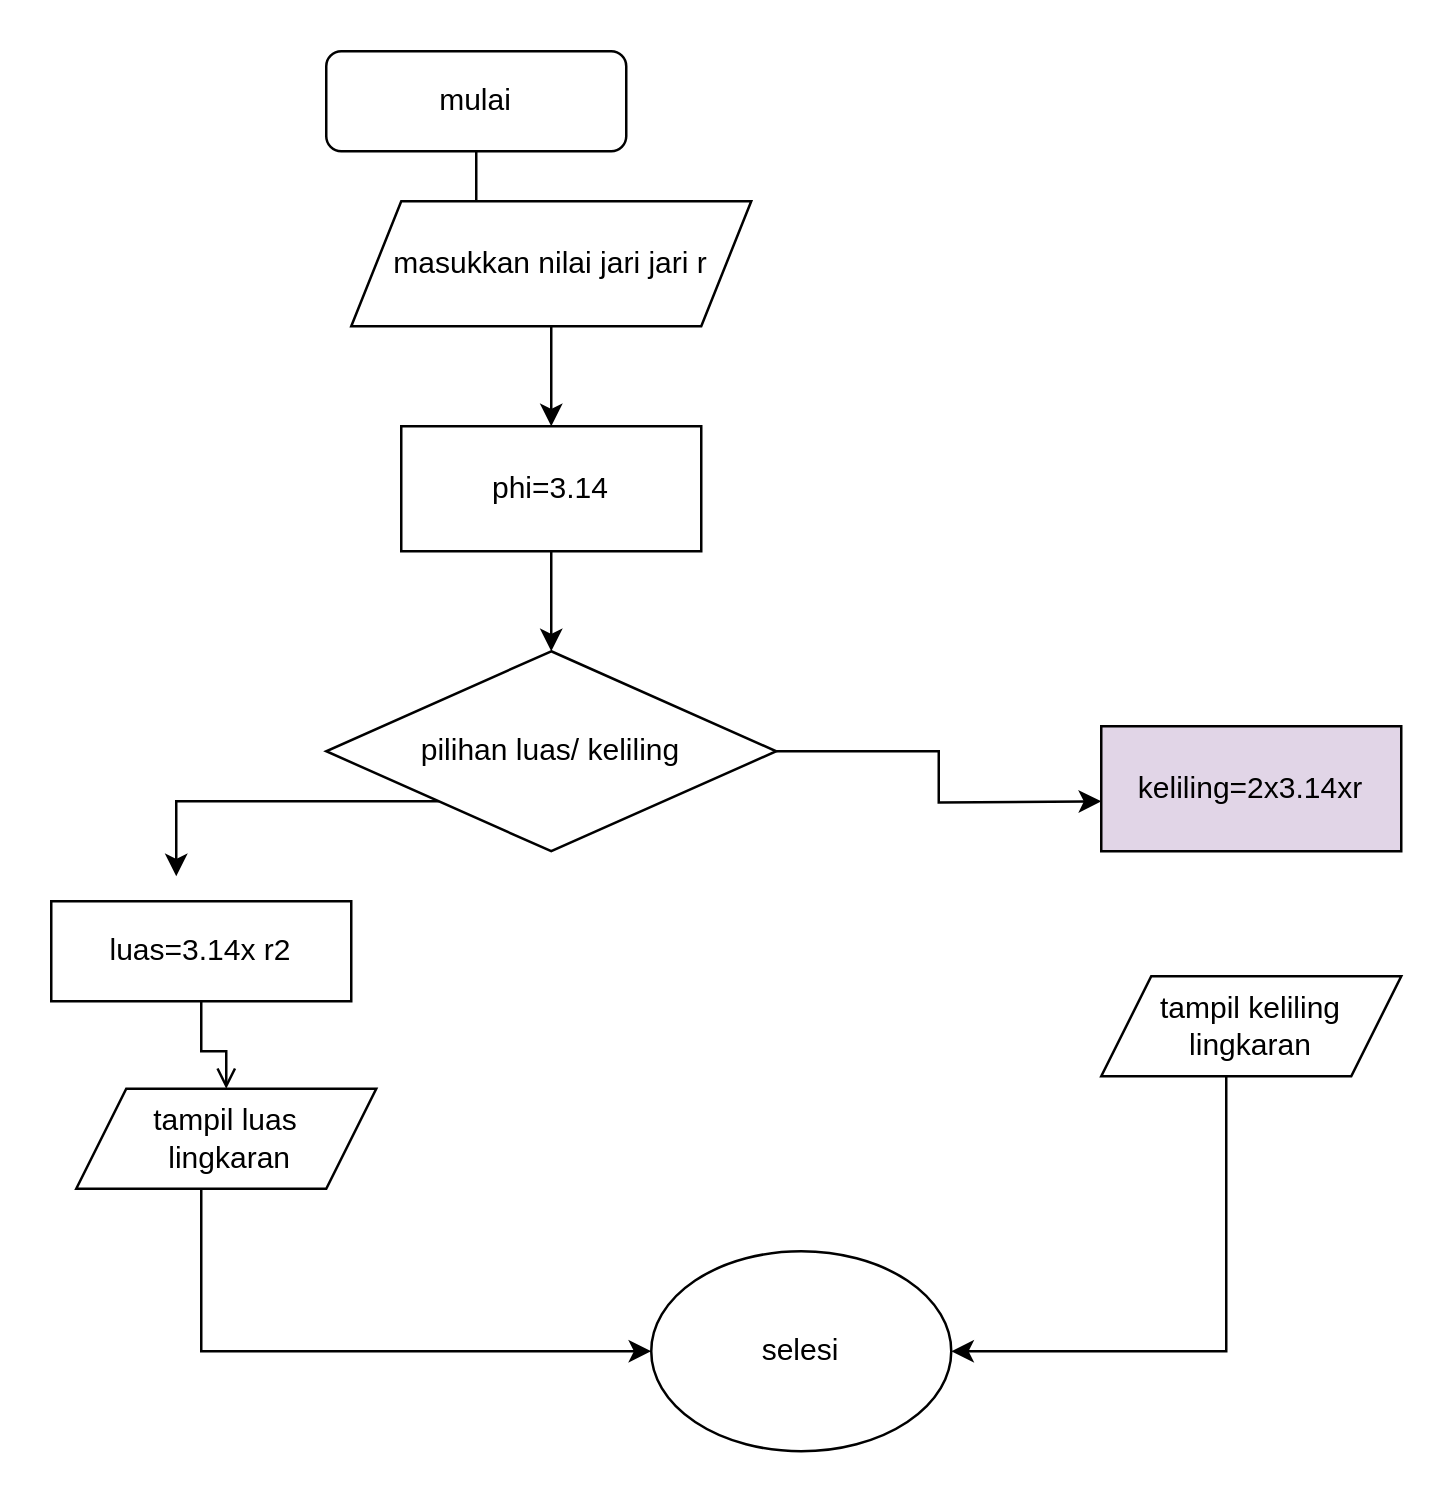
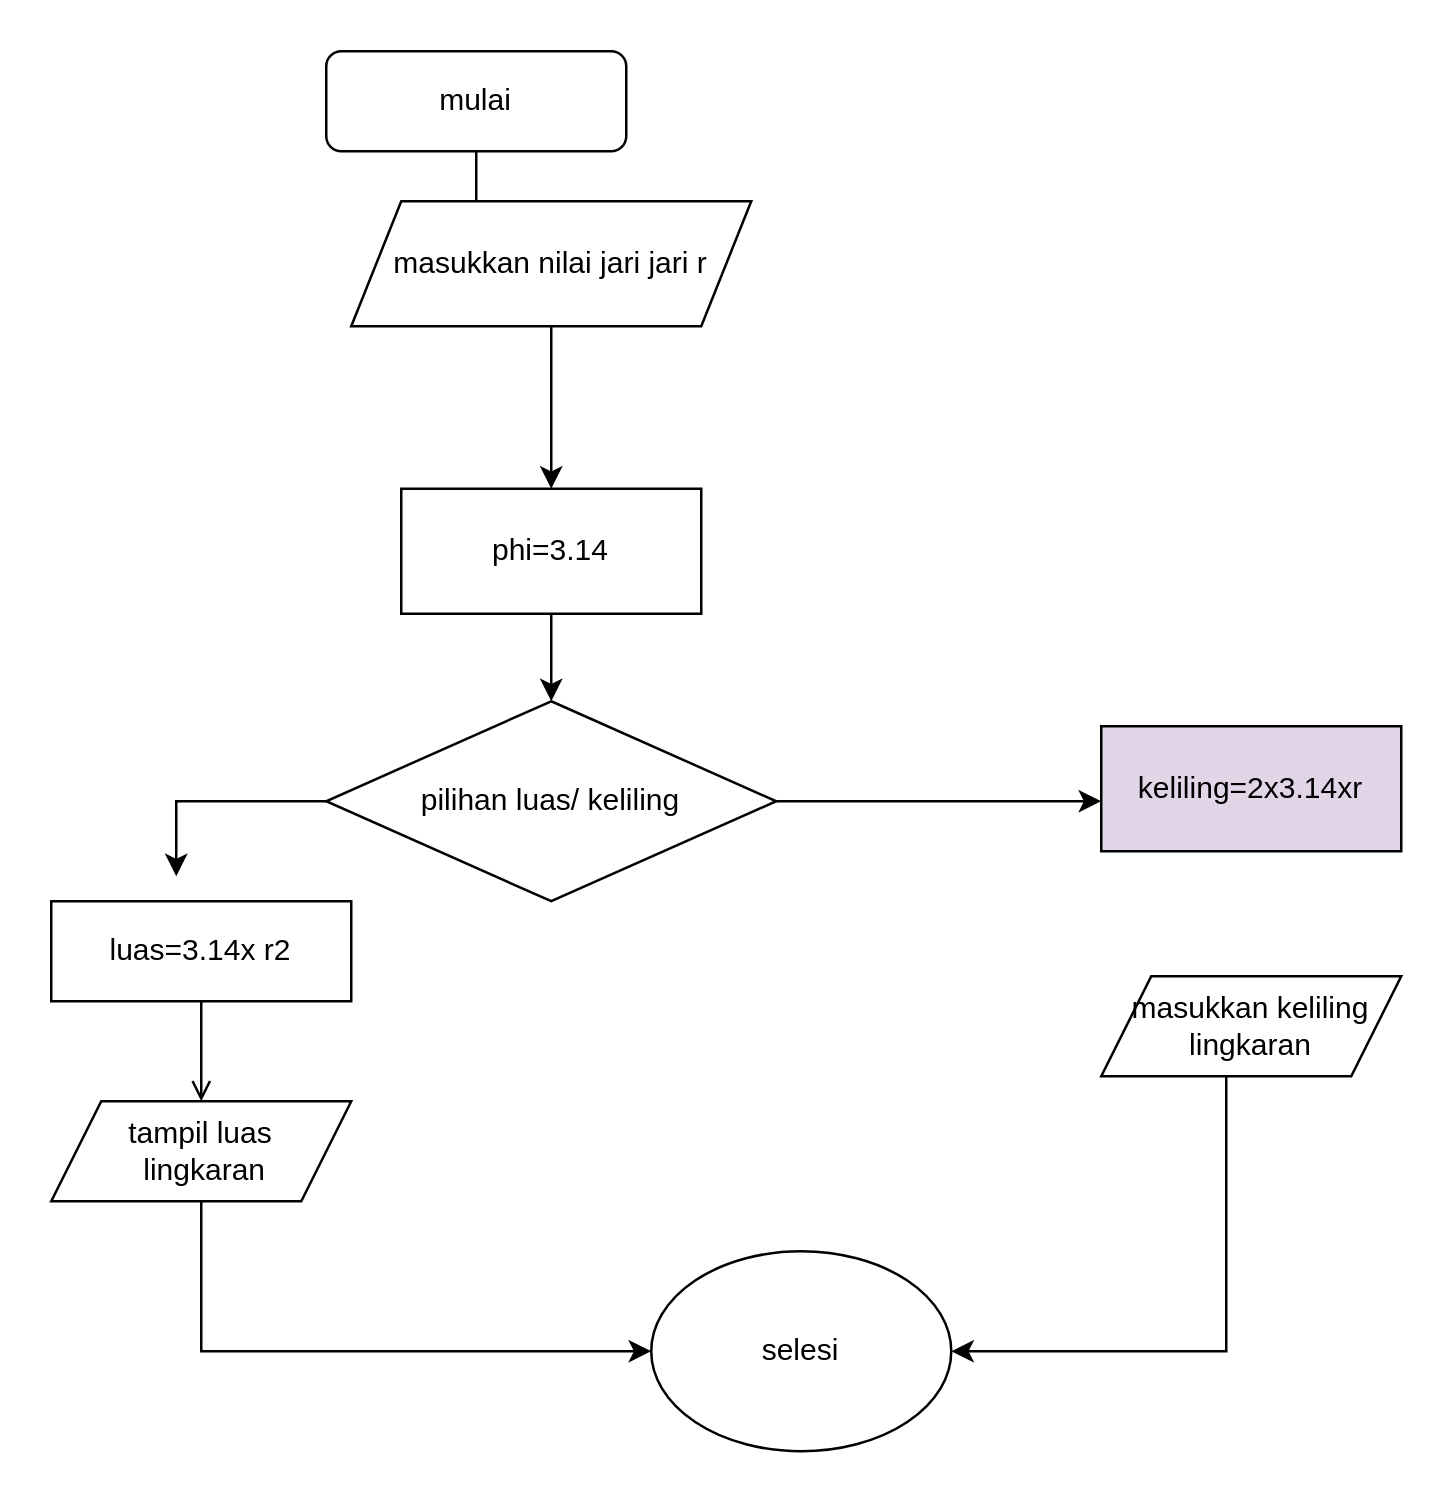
node "phi=3.14": moved (551, 489) -> (551, 551)
node "pilihan luas/ keliling": moved (551, 751) -> (551, 801)
node "tampil keliling lingkaran": label "tampil keliling lingkaran" -> "masukkan keliling lingkaran"
node "tampil luas lingkaran": moved (226, 1139) -> (201, 1151)
